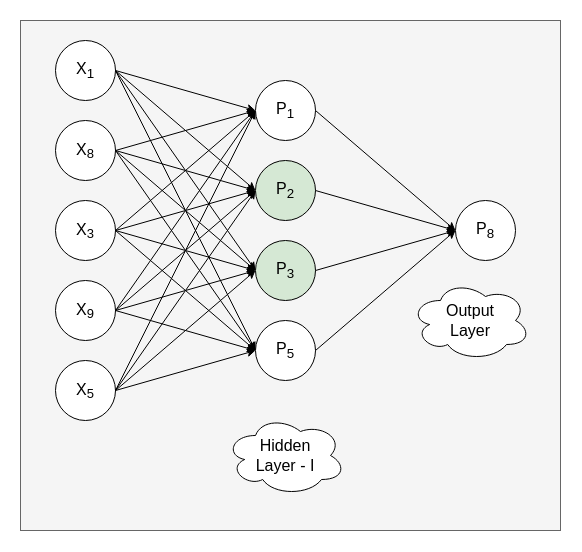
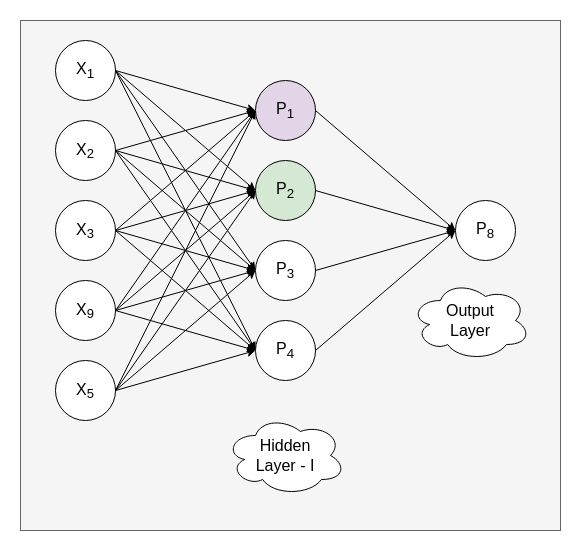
node "P1": fillcolor #ffffff -> #e1d5e7
node "X8": label "X8" -> "X2"
node "P3": fillcolor #d5e8d4 -> #ffffff
node "P5": label "P5" -> "P4"
